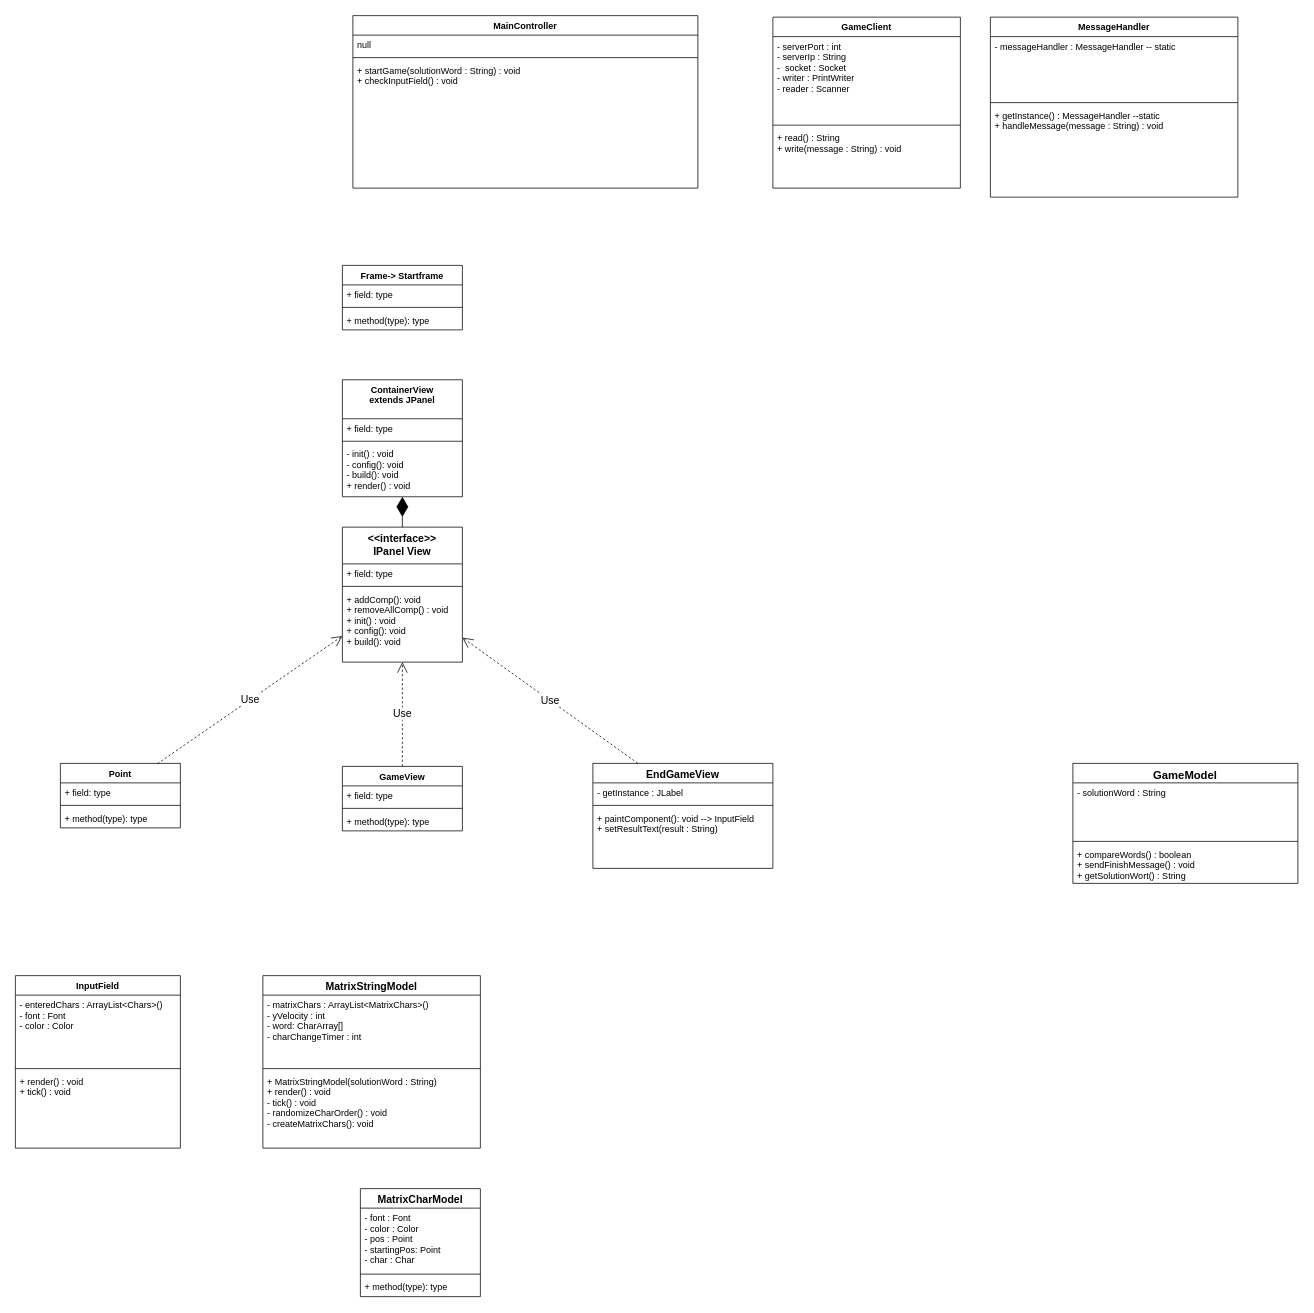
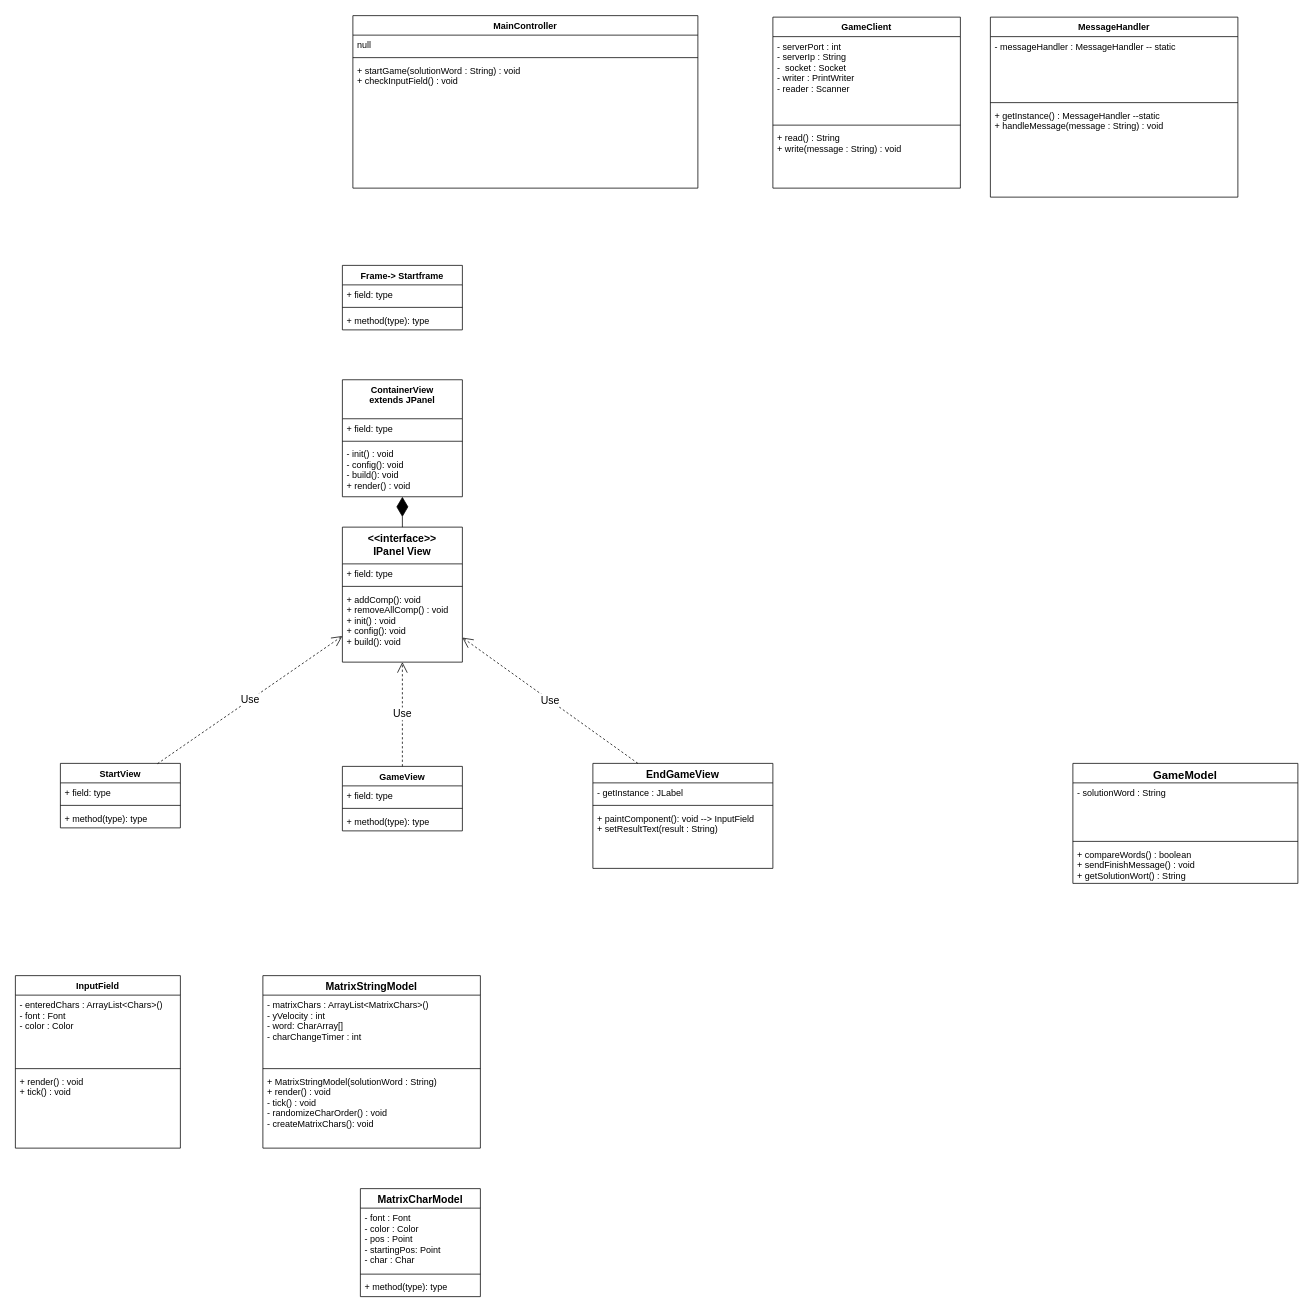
node "Point": label "Point" -> "StartView"
